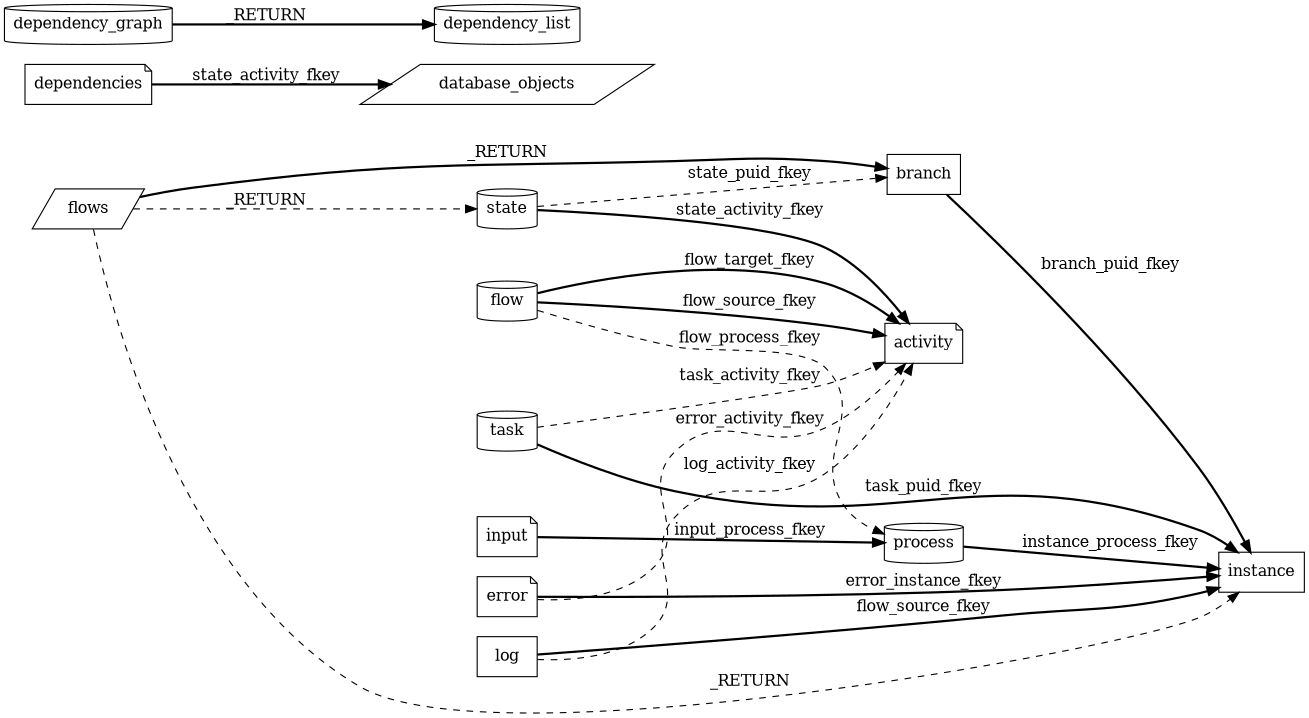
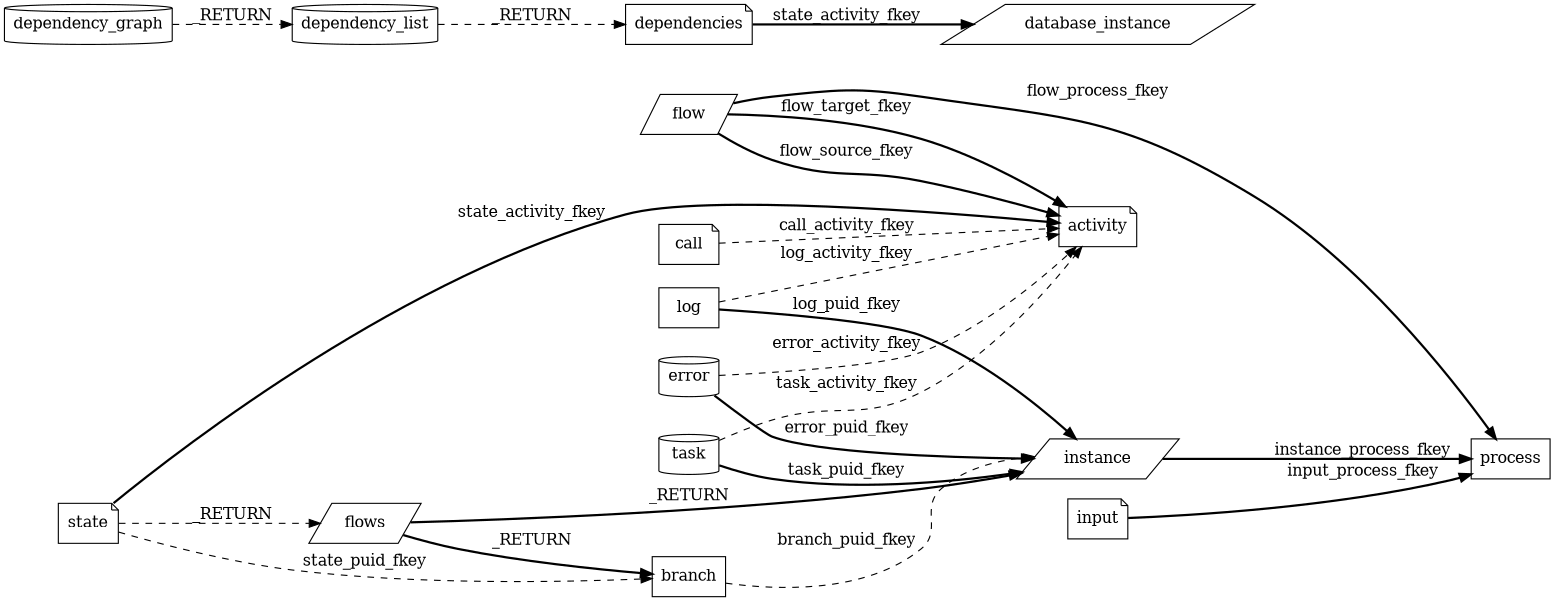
edge "dependency_graph" -> "dependency_list": style bold -> dashed
edge "dependency_list" -> "dependencies": added, label "_RETURN"
node "database_objects": label "database_objects" -> "database_instance"
edge "flows" -> "state": reversed
node "state": shape cylinder -> note
node "call": added
node "flow": shape cylinder -> parallelogram
edge "flow" -> "process": style dashed -> bold
edge "branch" -> "instance": style bold -> dashed
node "process": shape cylinder -> box
edge "process" -> "instance": reversed
node "instance": shape box -> parallelogram
edge "error" -> "instance": label "error_instance_fkey" -> "error_puid_fkey"
node "error": shape note -> cylinder
edge "log" -> "instance": label "flow_source_fkey" -> "log_puid_fkey"
edge "flows" -> "instance": style dashed -> bold
